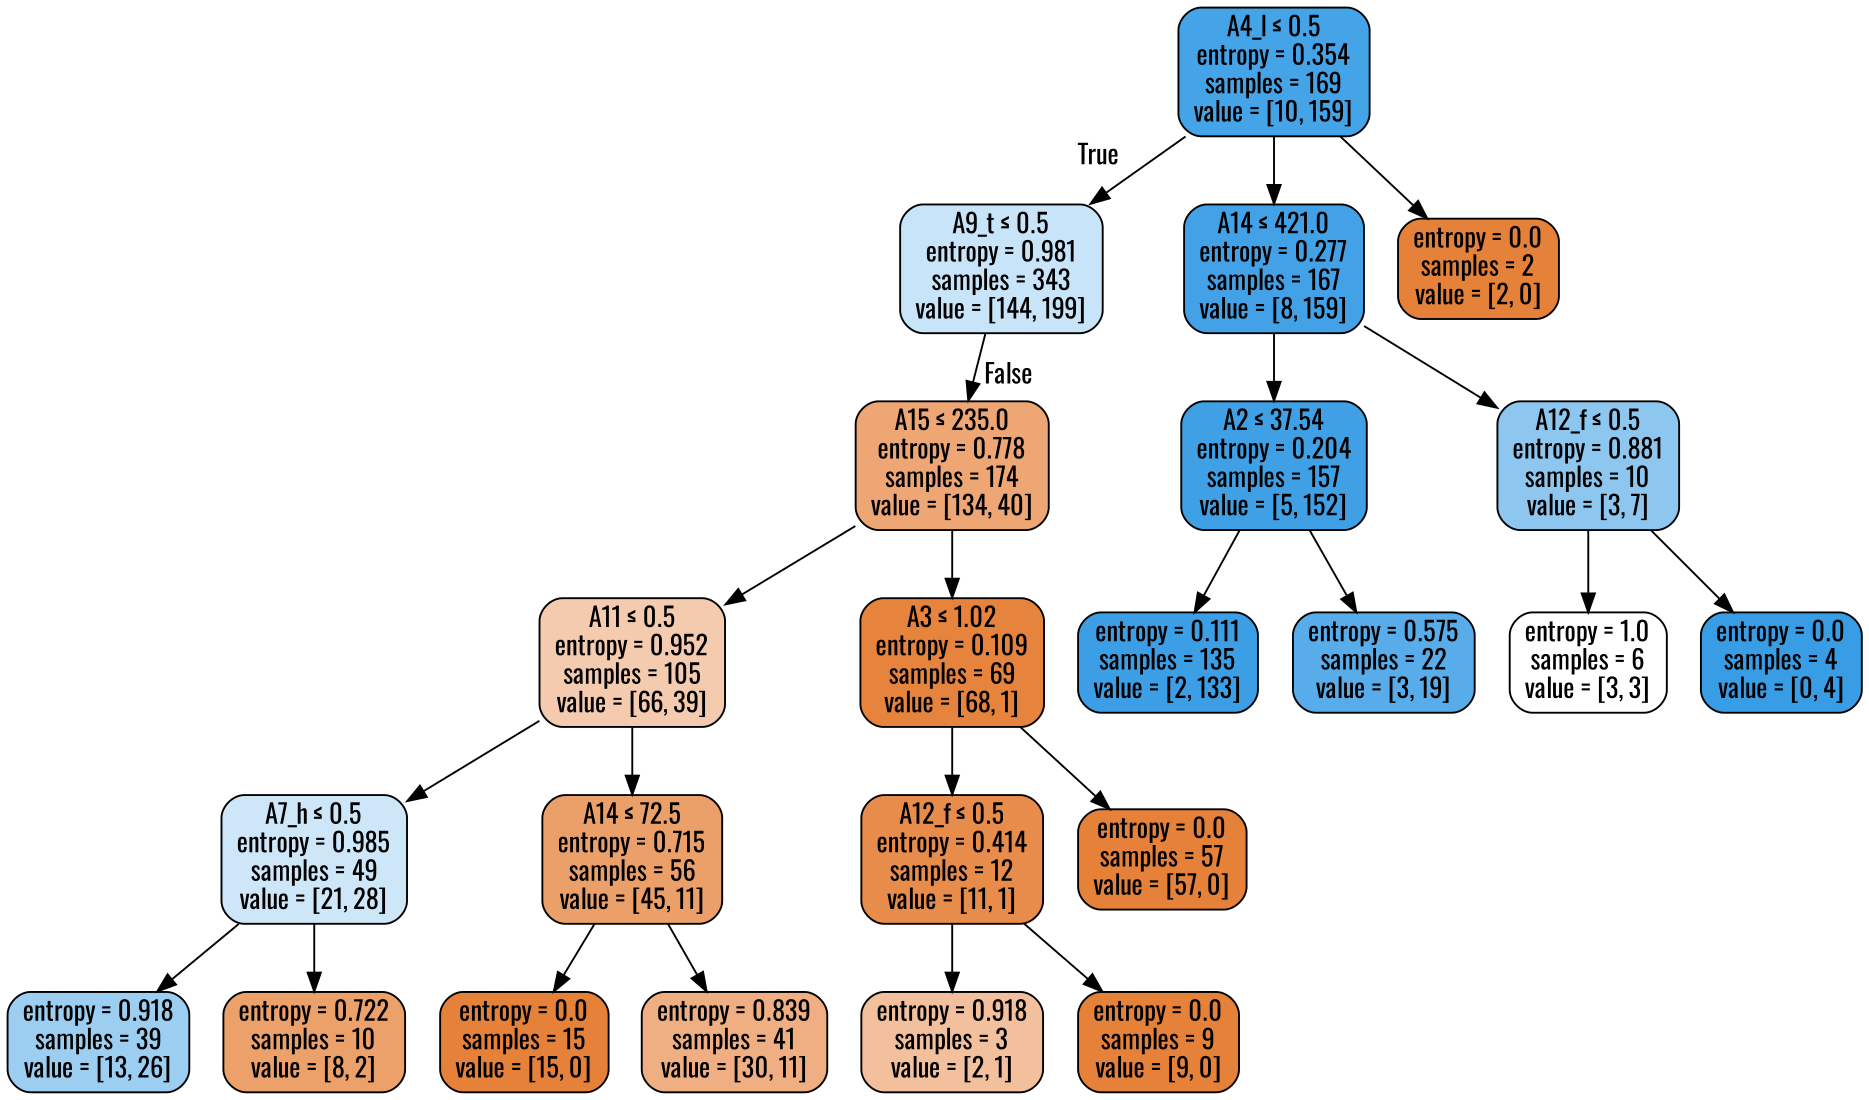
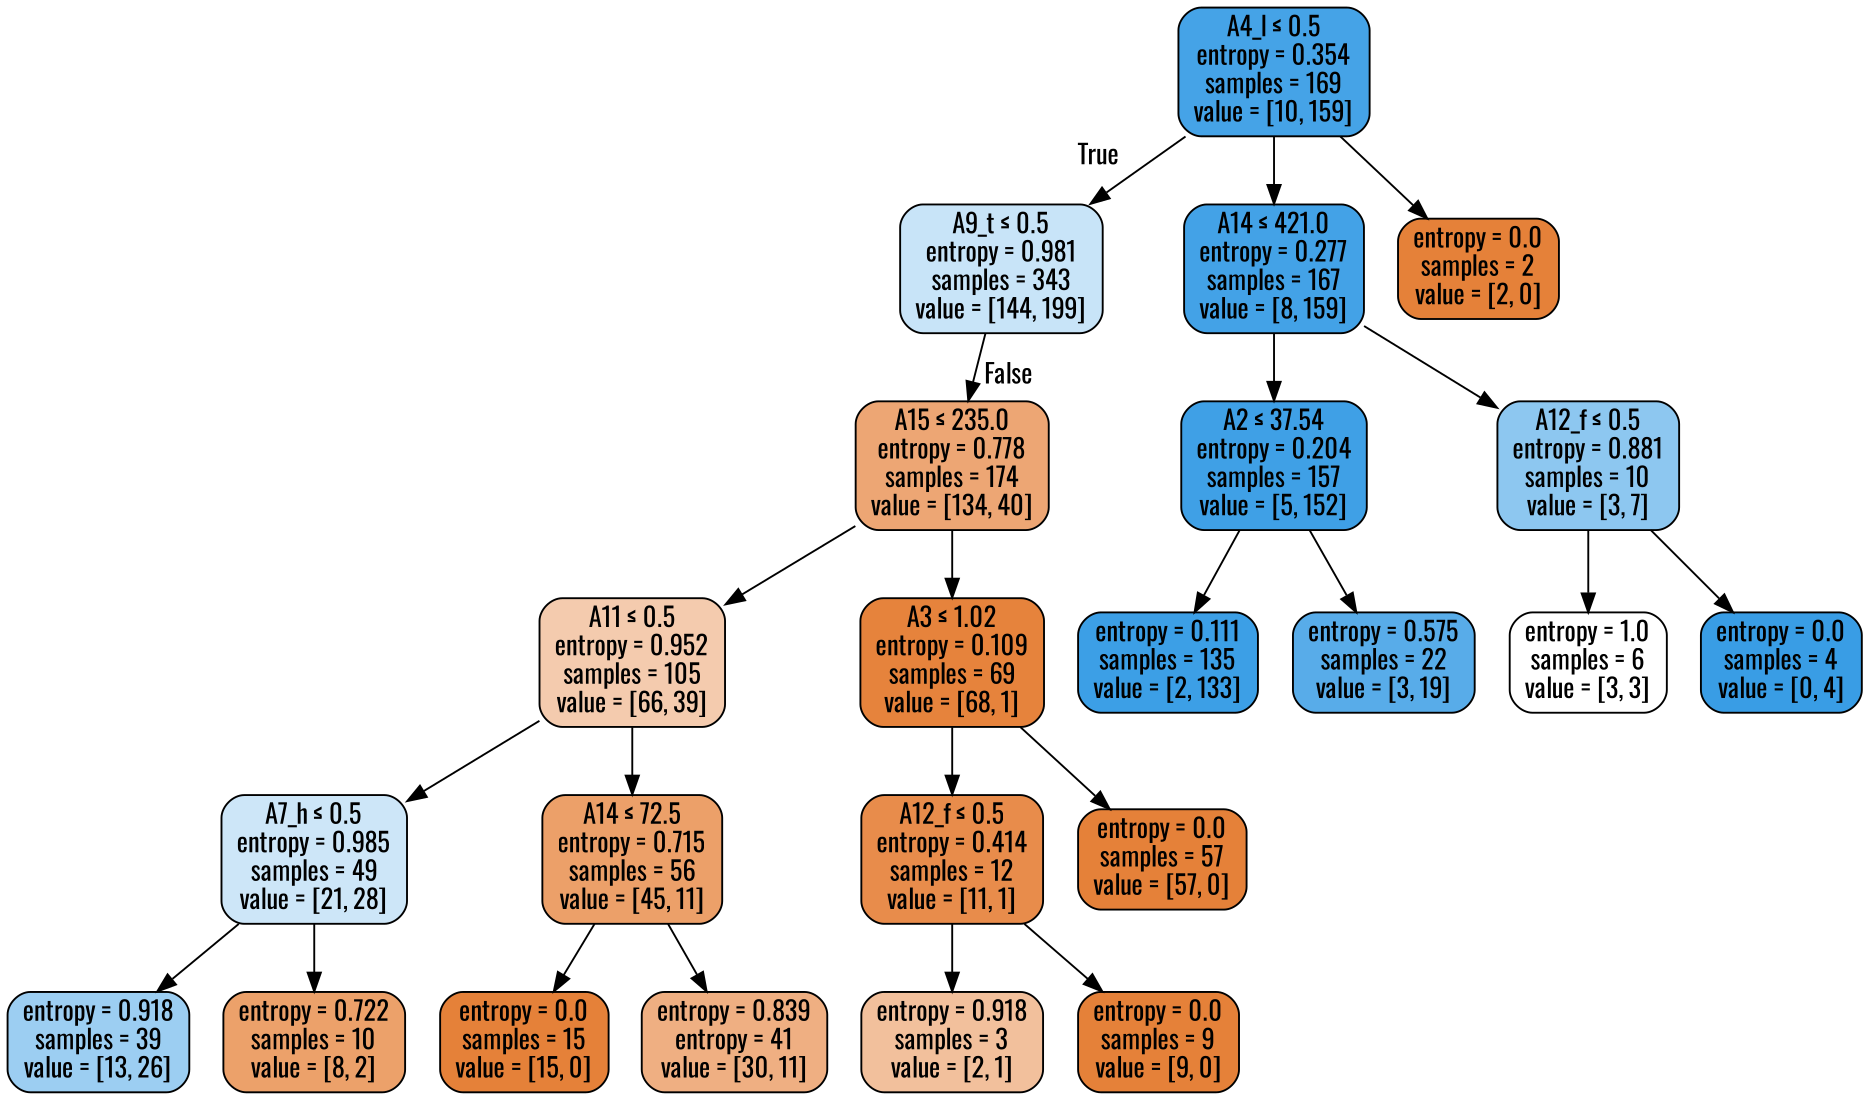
node "entropy = 0.839": text "samples = 41" -> "entropy = 41"
